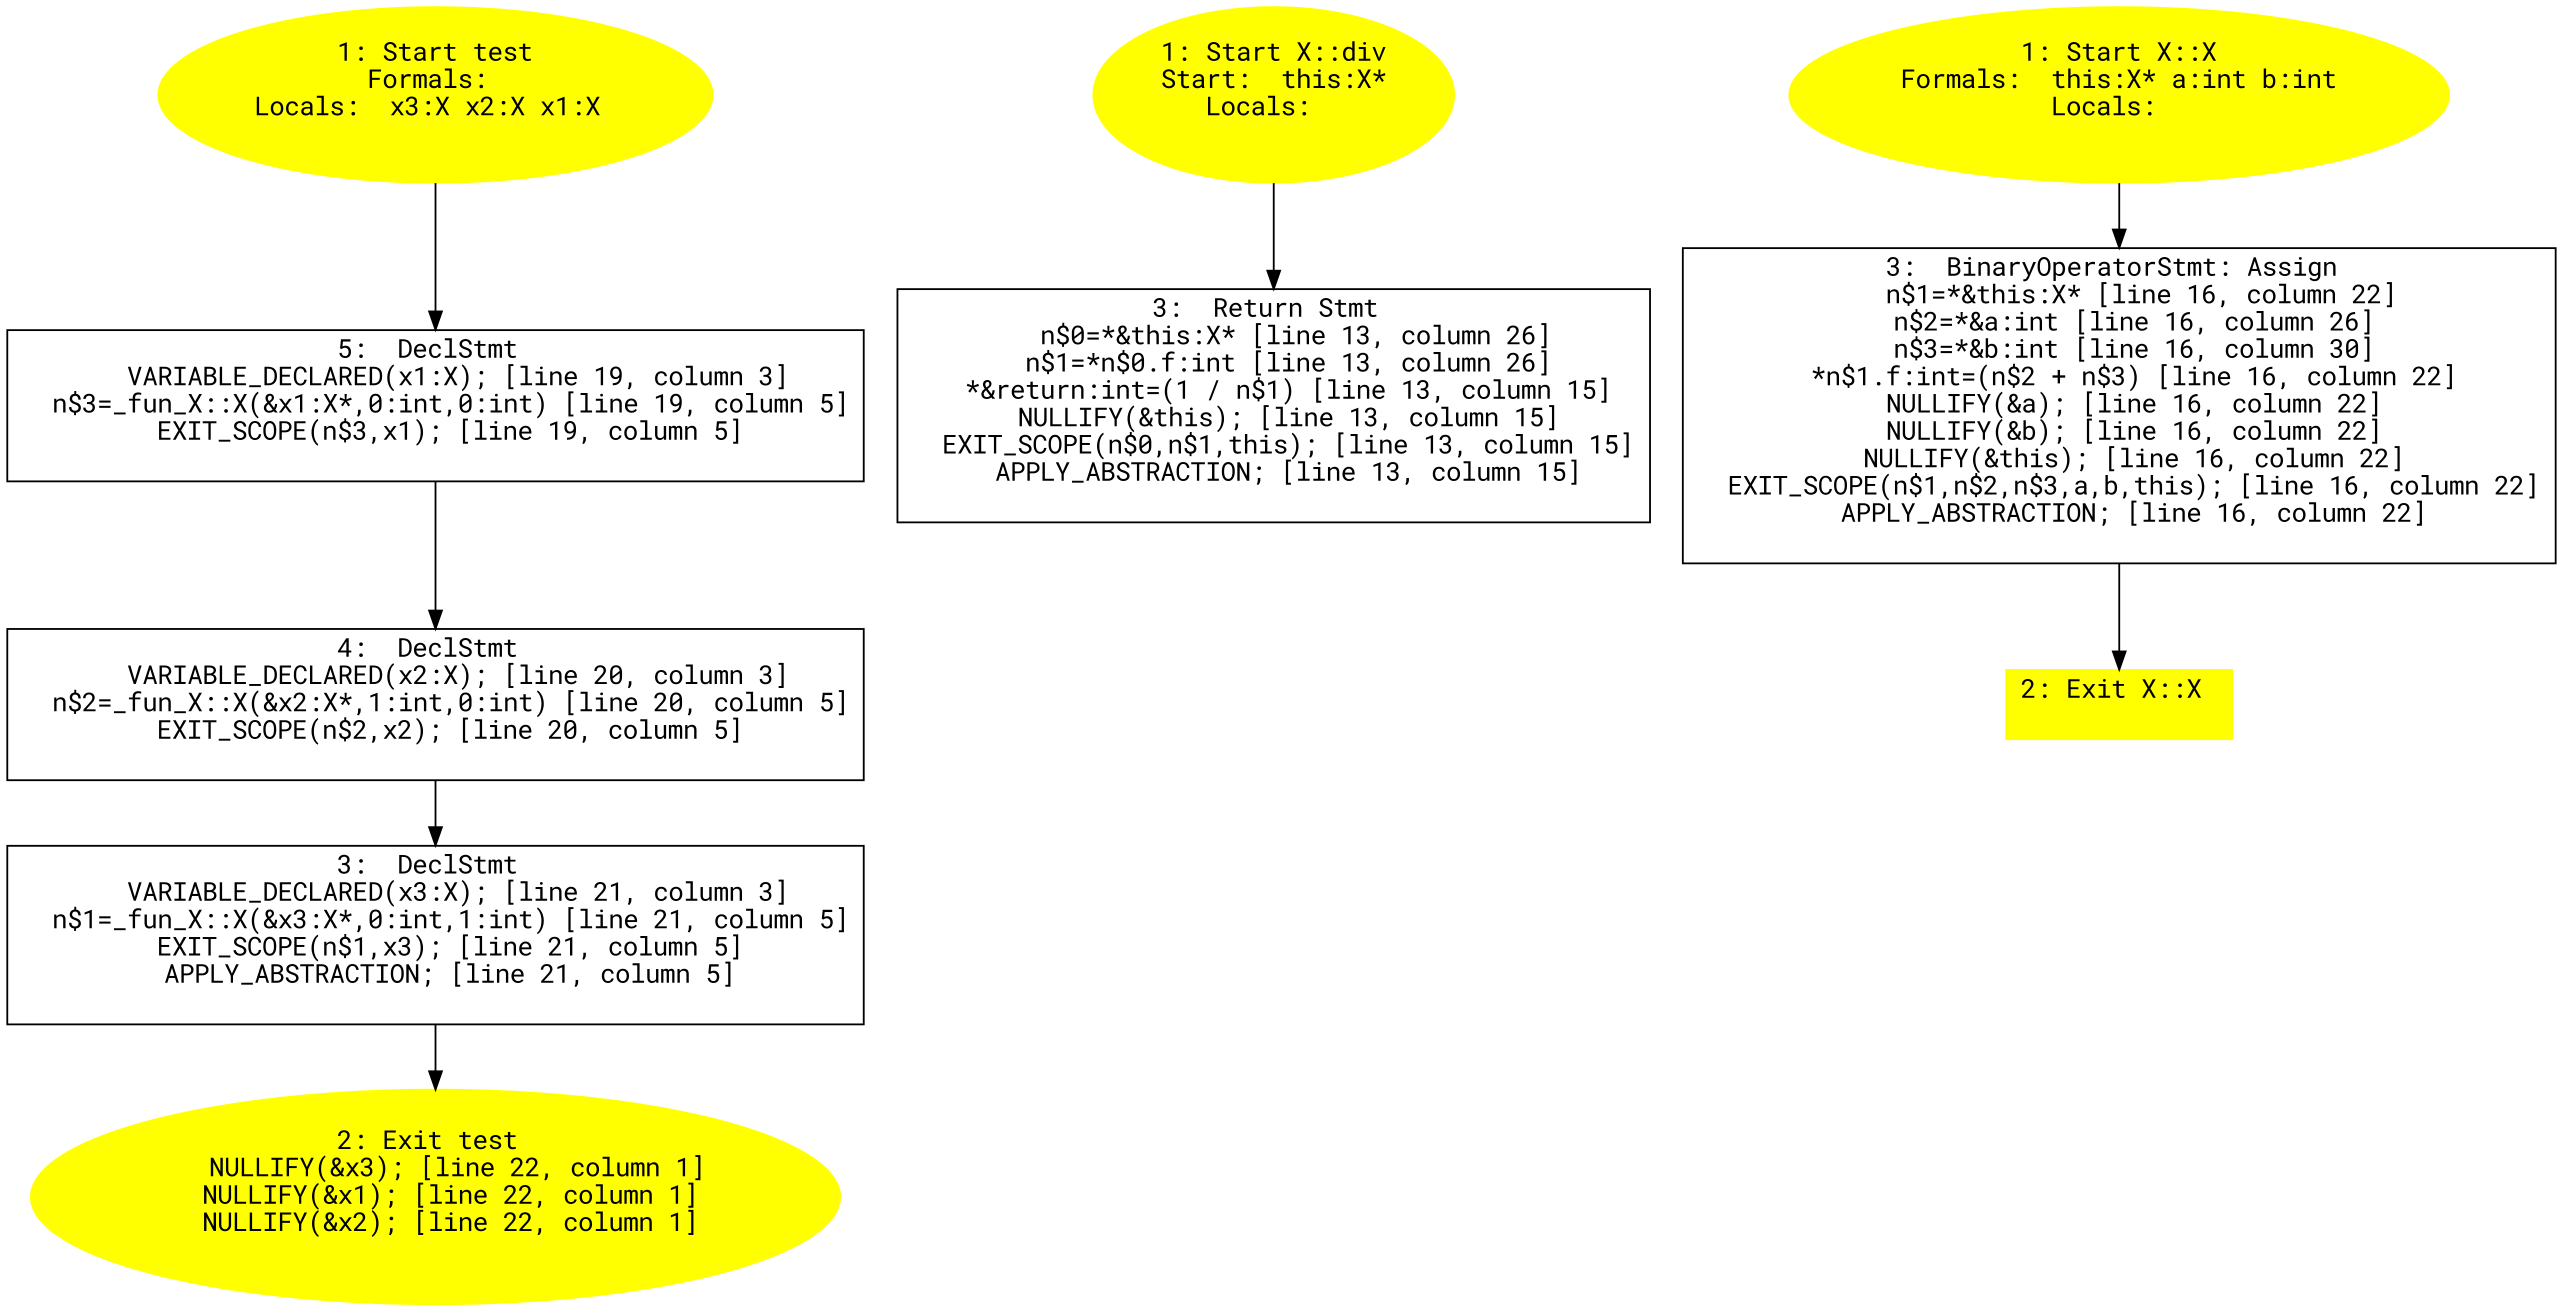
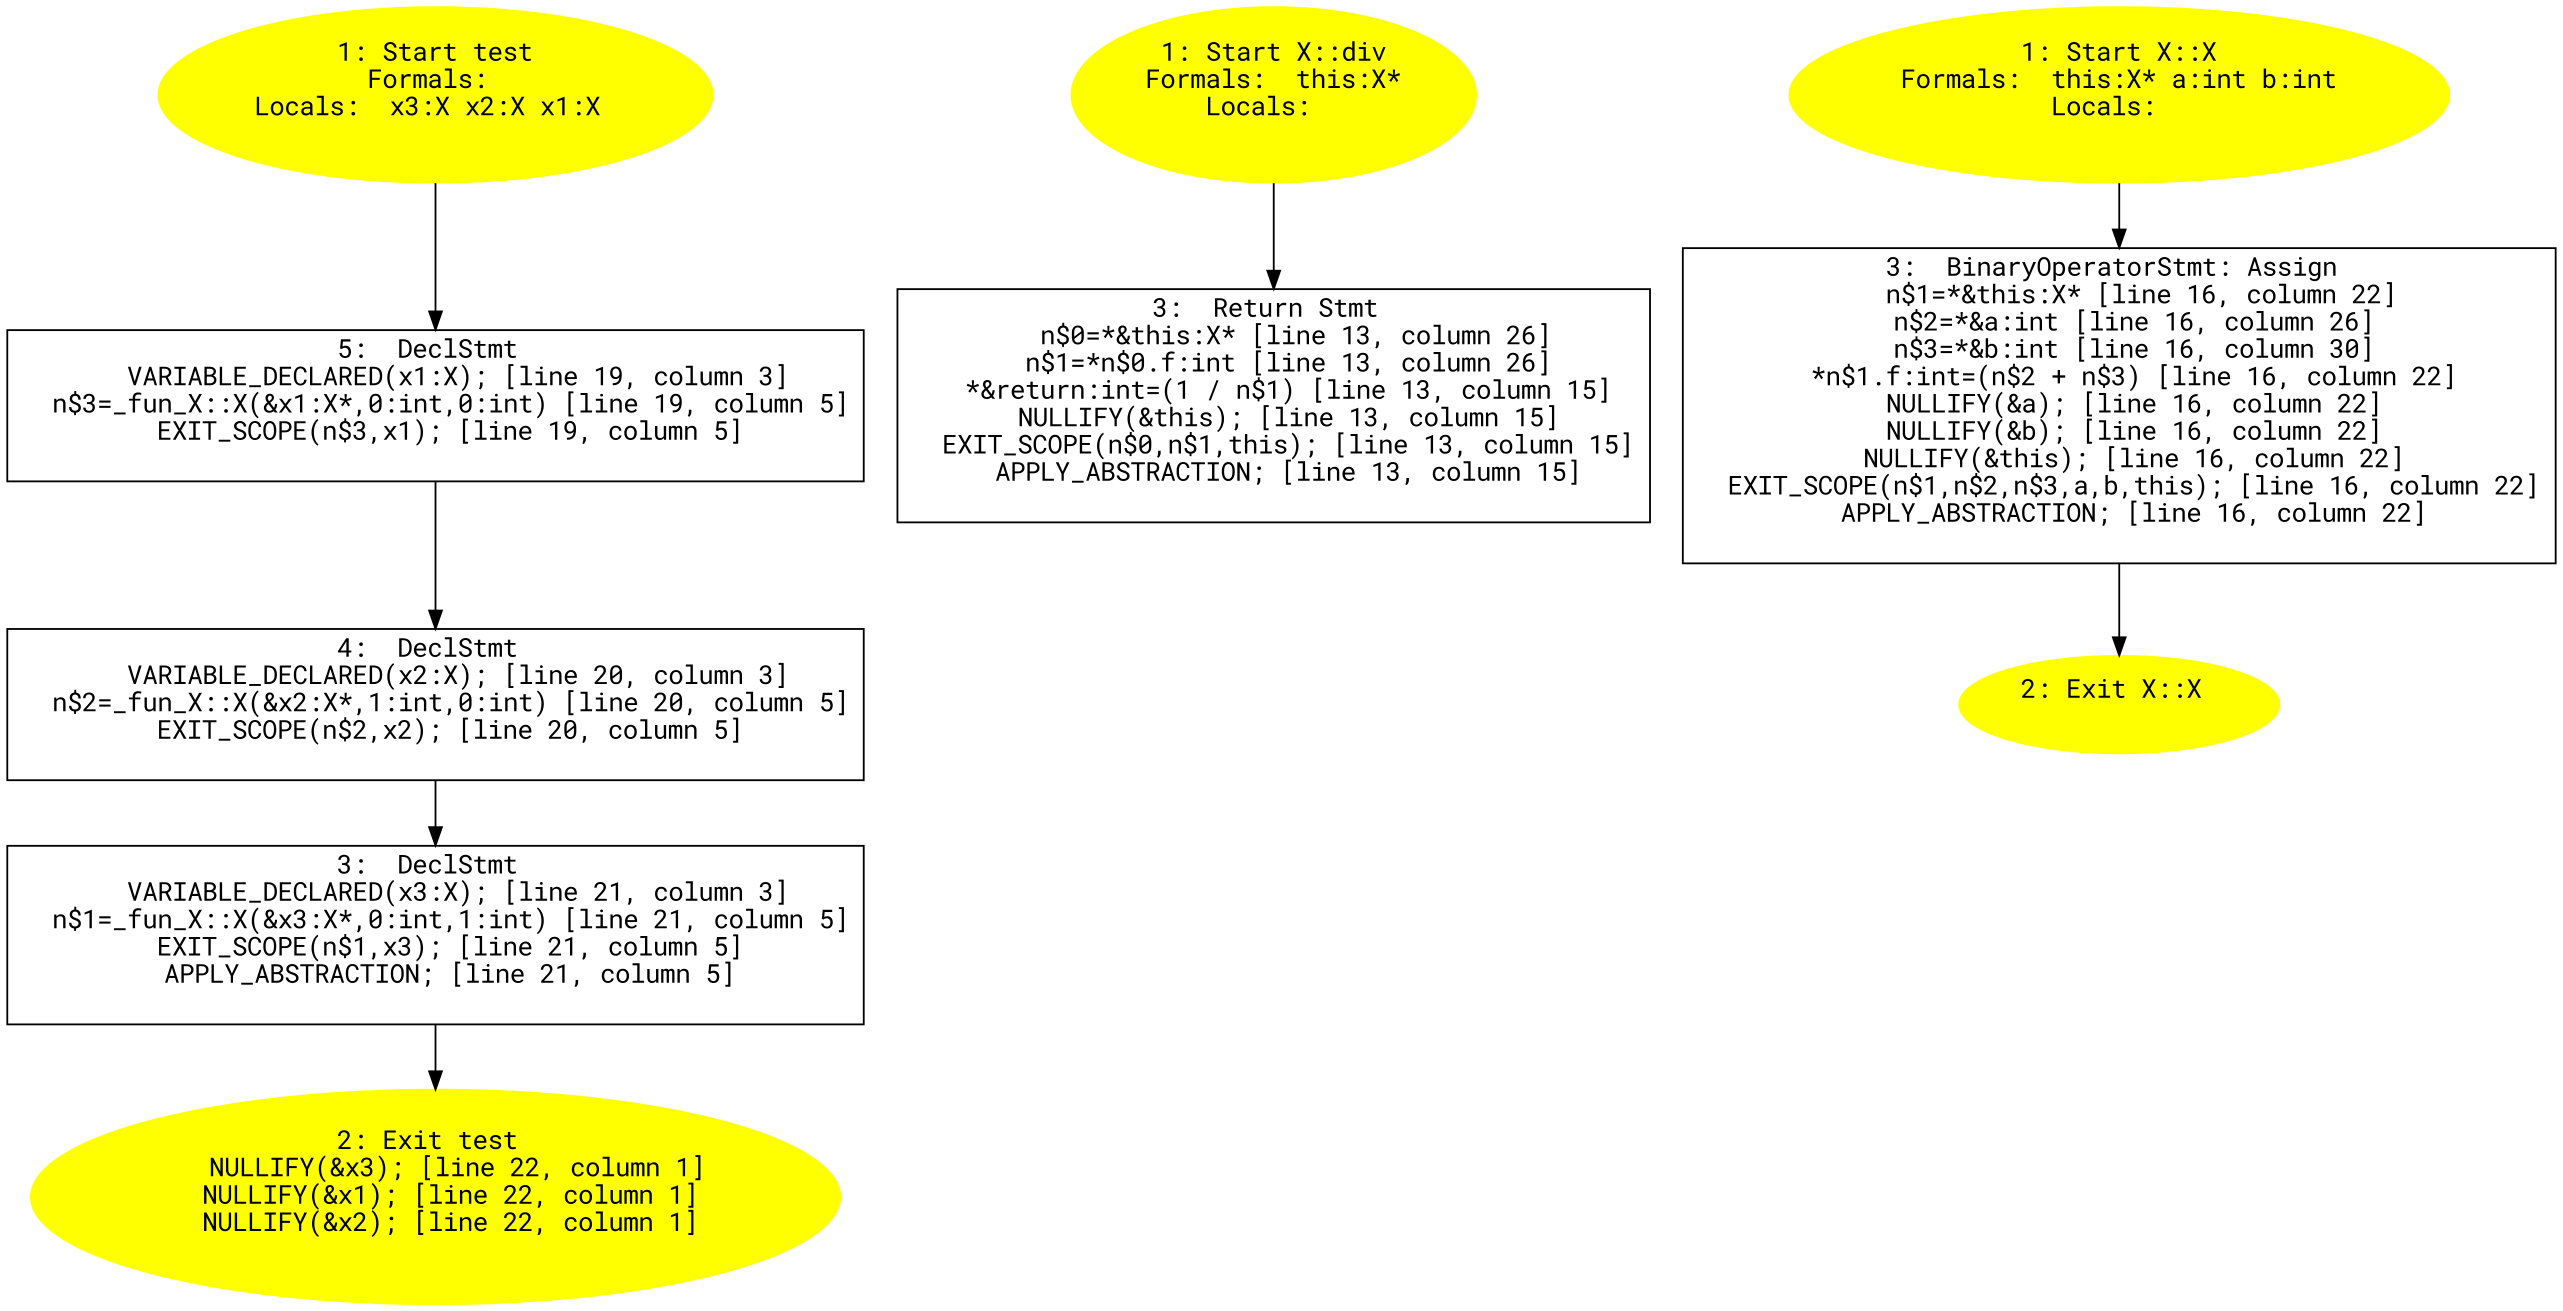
node "1: Start X::div Start:  this:X* Locals:": label "1: Start X::div Start:  this:X* Locals:" -> "1: Start X::div Formals:  this:X* Locals:"
node "2: Exit X::X": shape box -> ellipse
